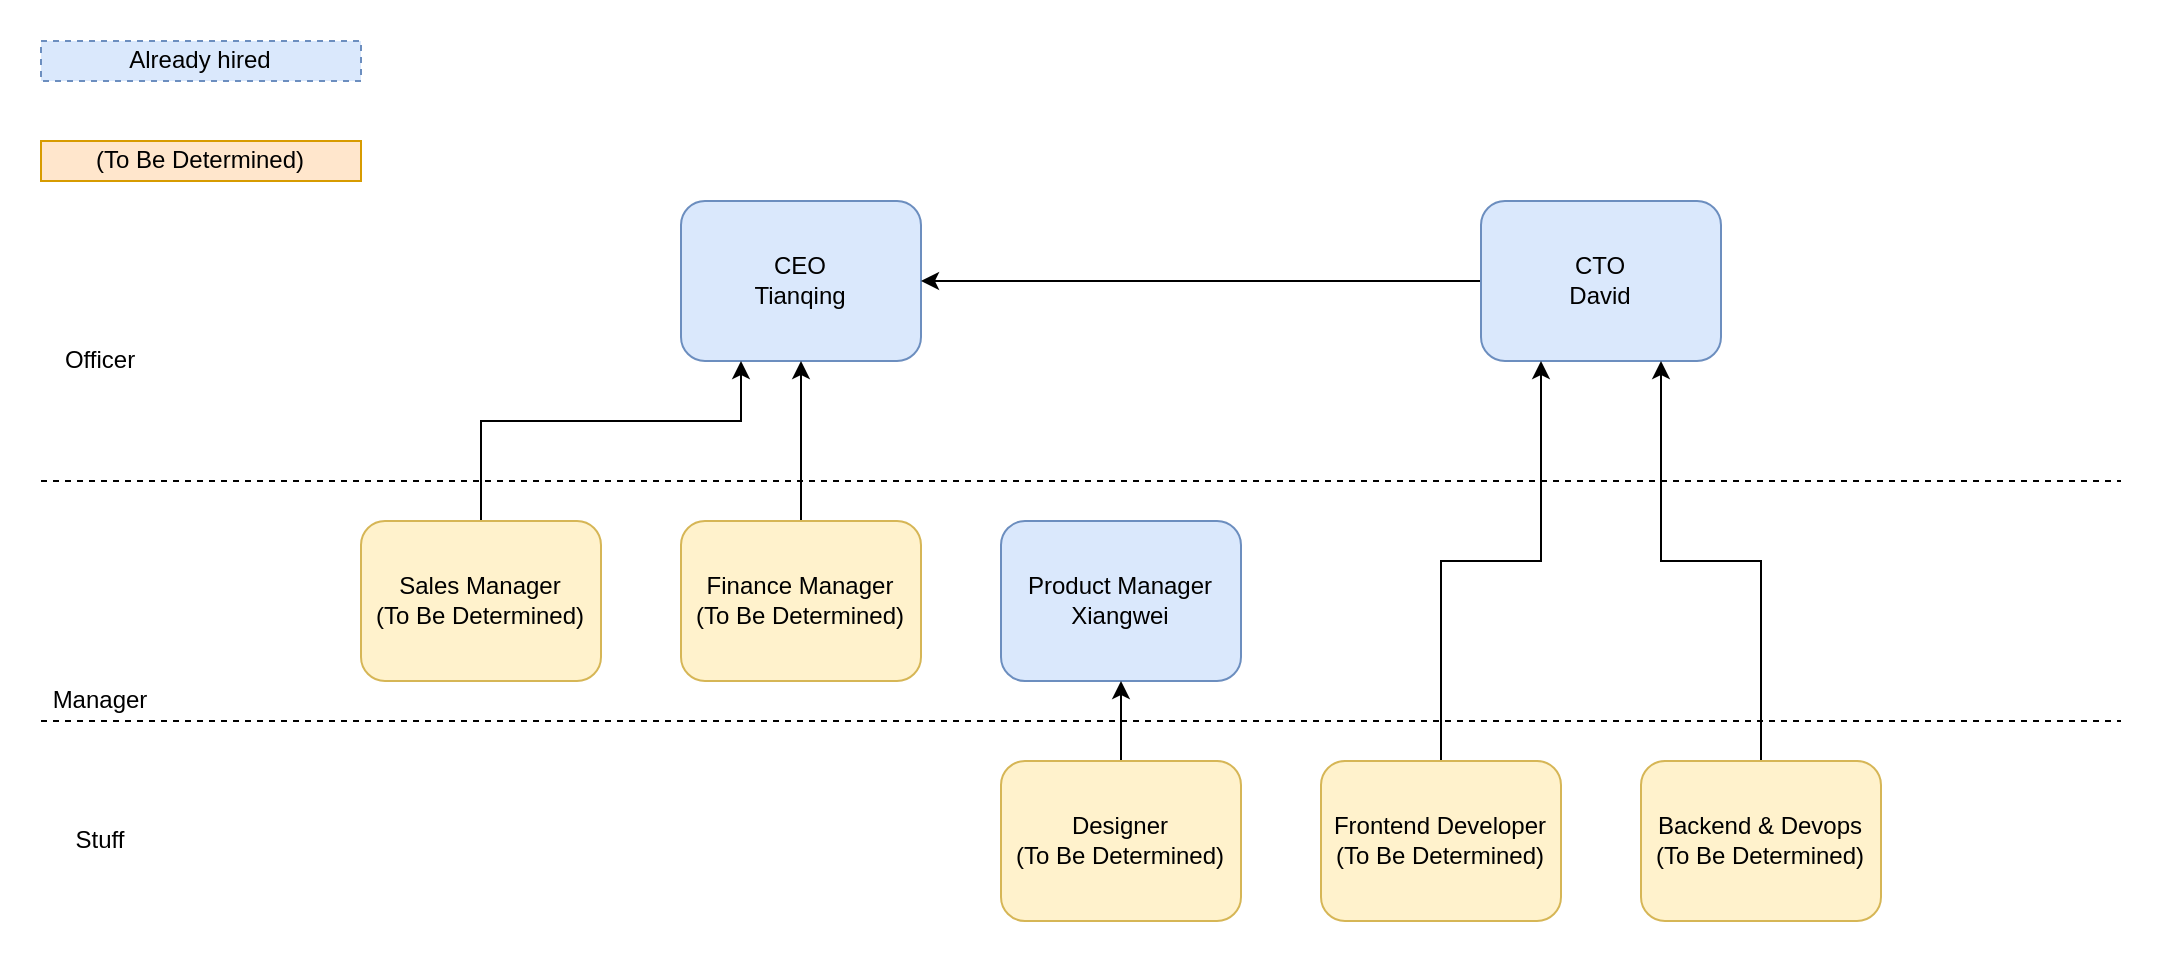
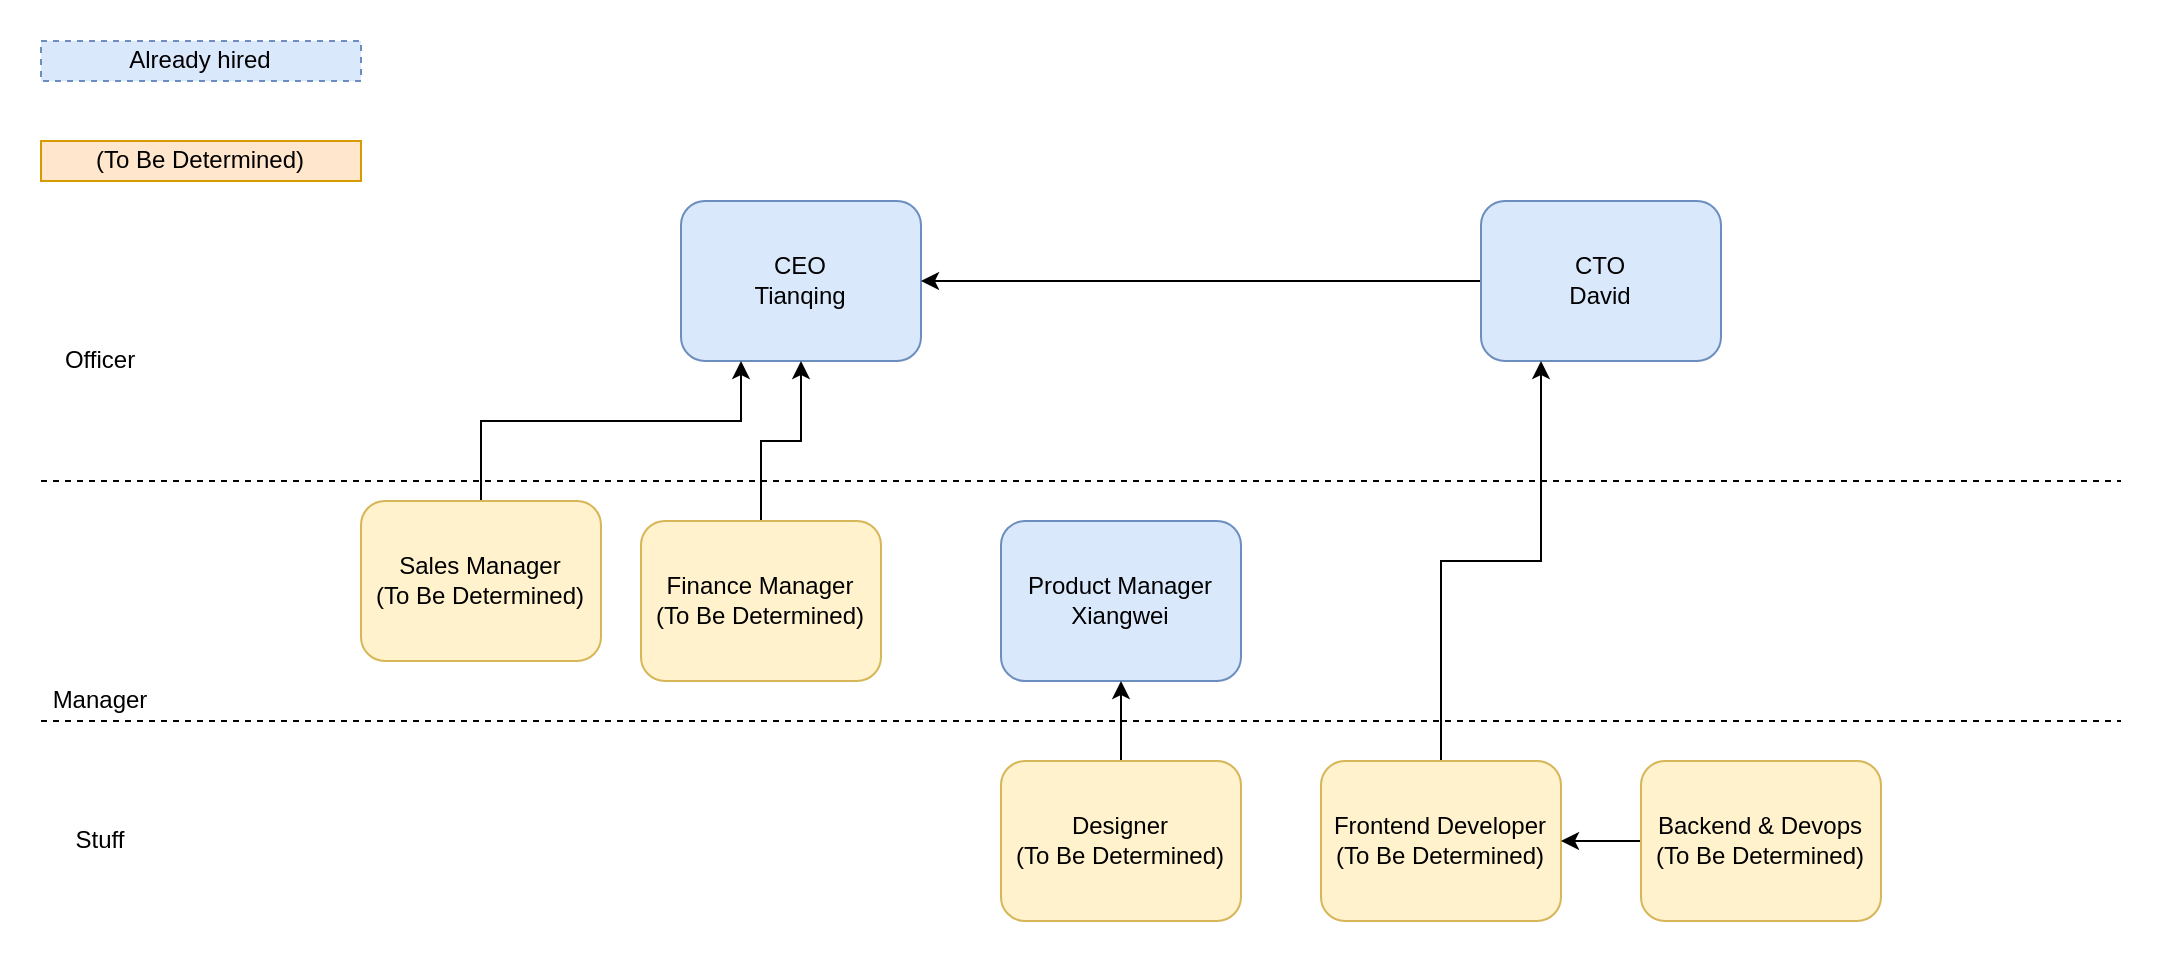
edge "Backend & Devops (To Be Determined)" -> "CTO David": now "Backend & Devops (To Be Determined)" -> "Frontend Developer (To Be Determined)"
node "Sales Manager (To Be Determined)": moved (481, 601) -> (481, 581)
node "Finance Manager (To Be Determined)": moved (801, 601) -> (761, 601)
